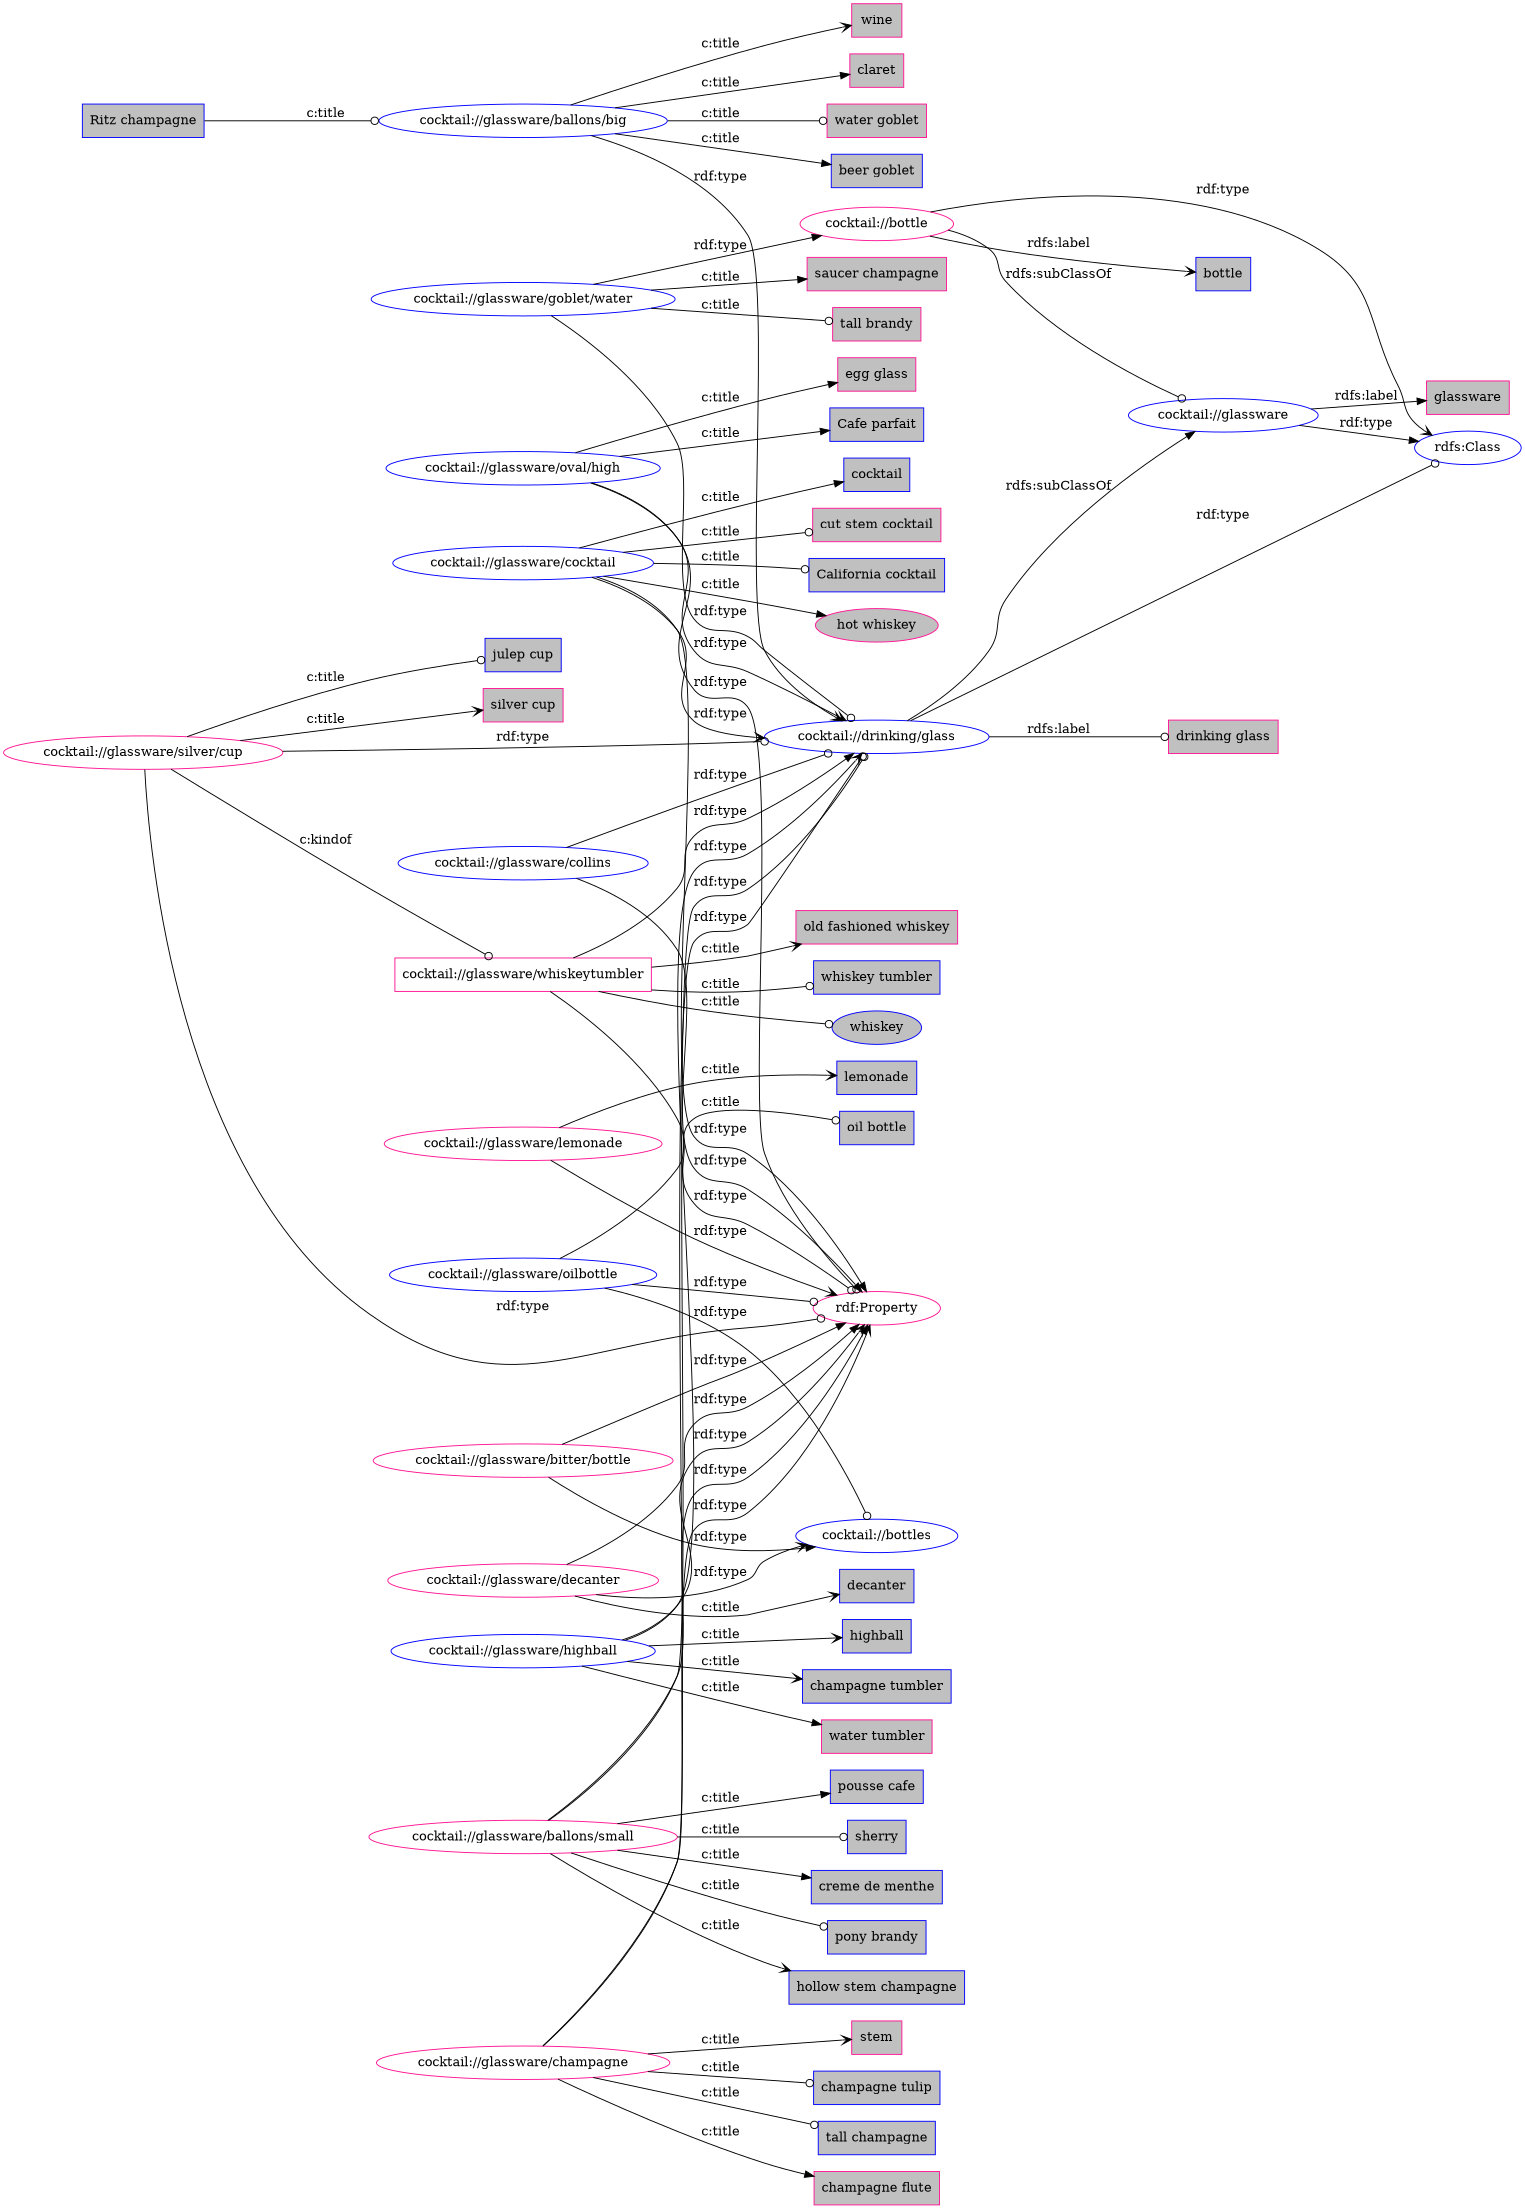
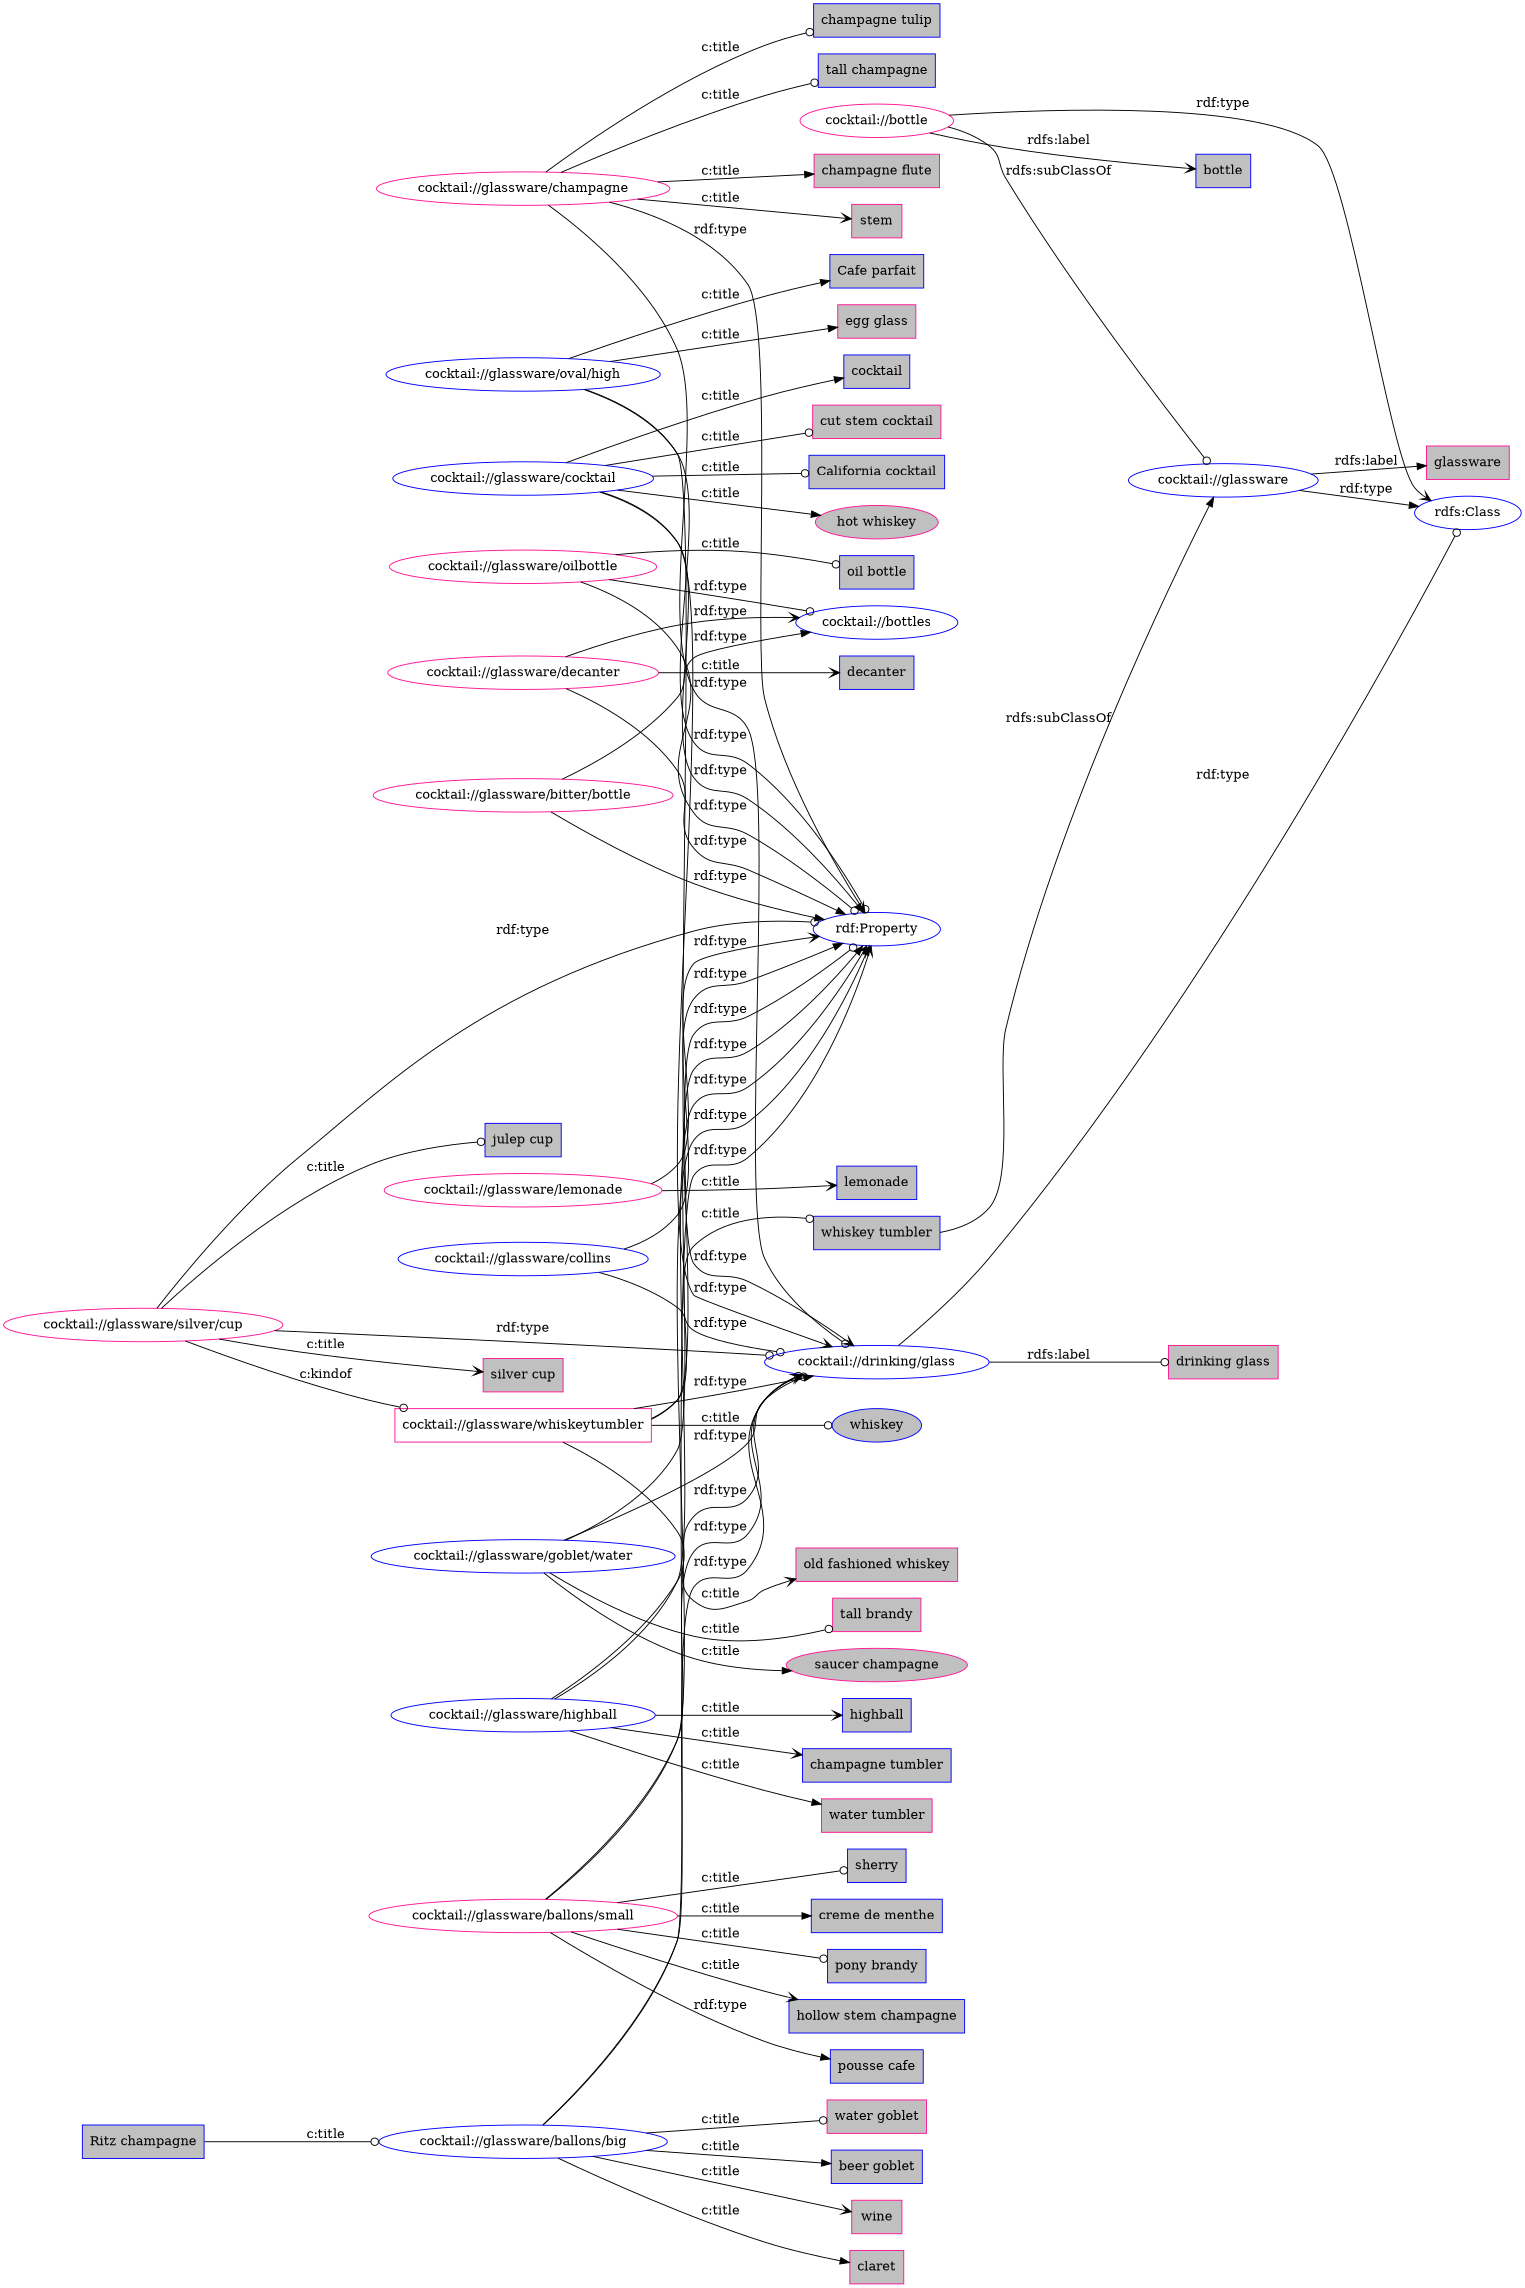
edge "cocktail://glassware/goblet/water" -> "cocktail://bottle": now "cocktail://glassware/goblet/water" -> "rdf:Property"
node "saucer champagne": shape box -> ellipse
edge "cocktail://drinking/glass" -> "cocktail://glassware": now "whiskey tumbler" -> "cocktail://glassware"
node "cocktail://glassware/oilbottle": color blue -> deeppink
node "rdf:Property": color deeppink -> blue
edge "cocktail://glassware/ballons/big" -> "rdf:Property": added, label "rdf:type"
edge "cocktail://glassware/ballons/small" -> "pousse cafe": label "c:title" -> "rdf:type"
